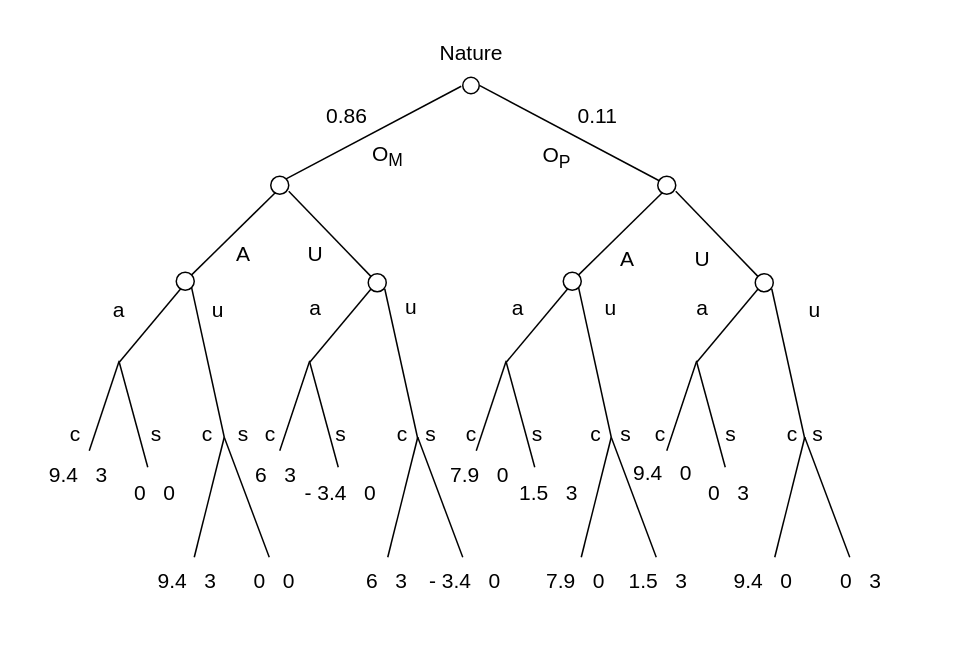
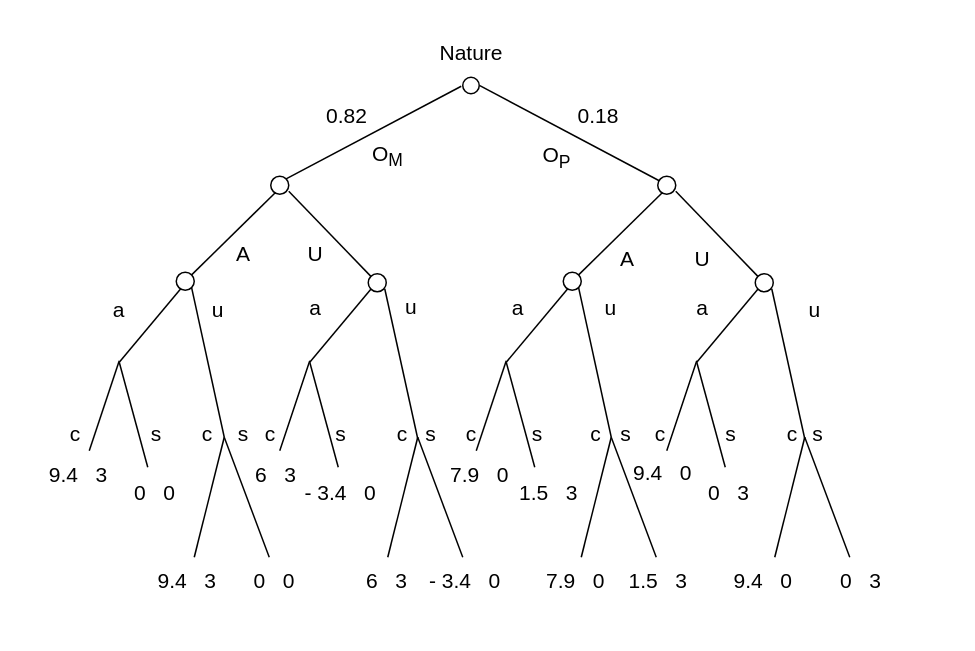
node "0.86": label "0.86" -> "0.82"
node "0.11": label "0.11" -> "0.18"
